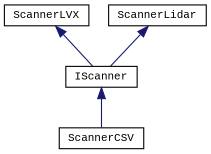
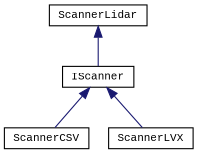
edge "IScanner" -> "ScannerLVX": reversed
